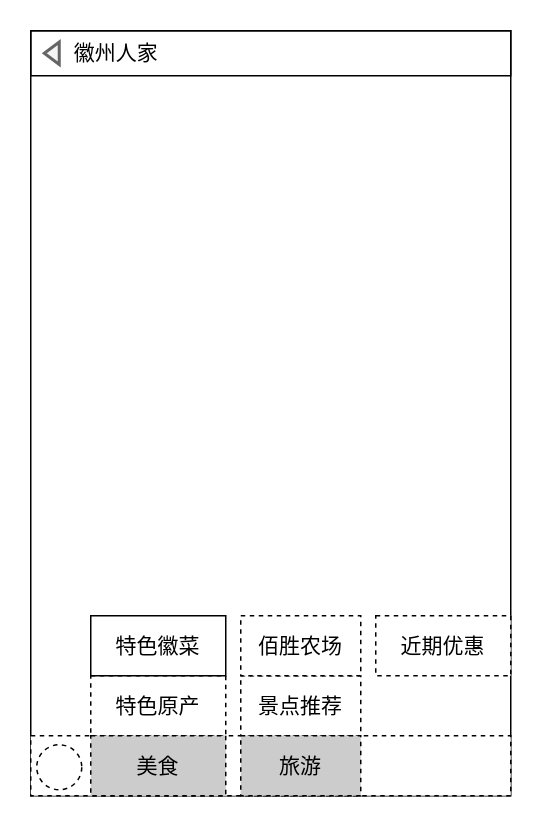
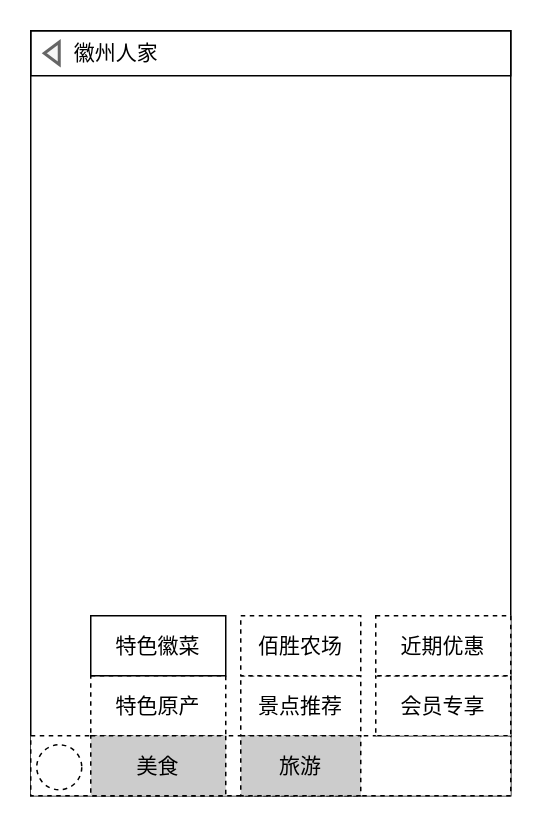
node "会员专享": added
